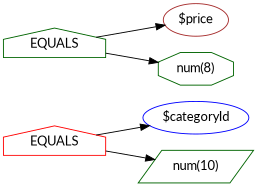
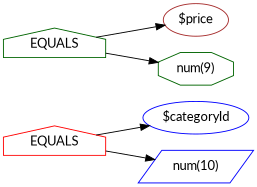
node "num(8)": label "num(8)" -> "num(9)"
node "num(10)": color darkgreen -> blue
